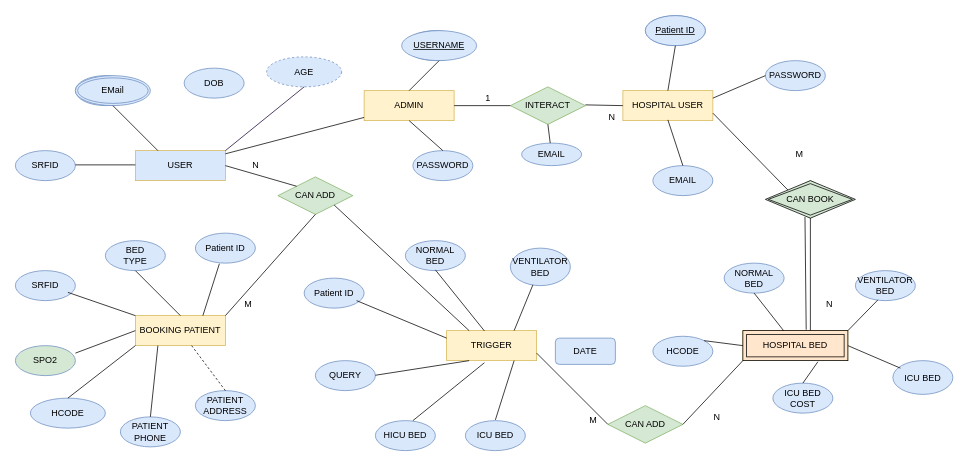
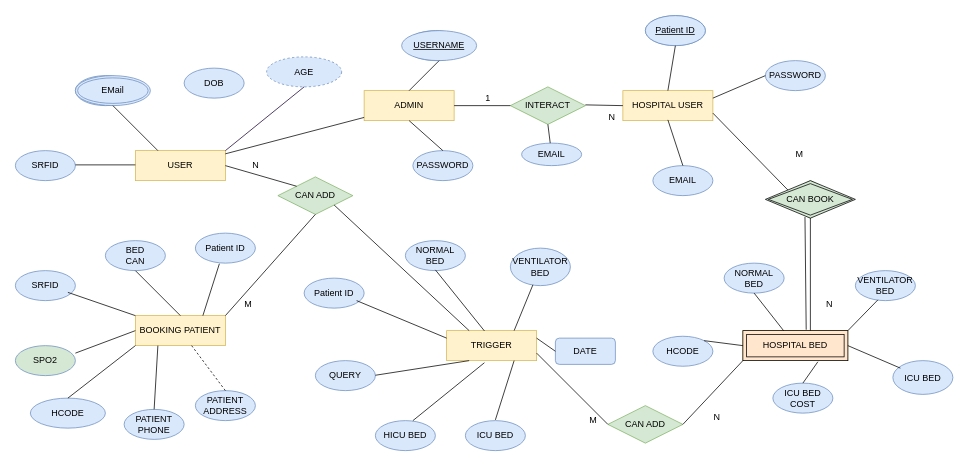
node "USER": fillcolor #dae8fc -> #fff2cc
node "BED TYPE": label "BED TYPE" -> "BED CAN"
edge "TRIGGER" -- "DATE": added
node "PATIENT PHONE": moved (150, 432) -> (154, 424)
